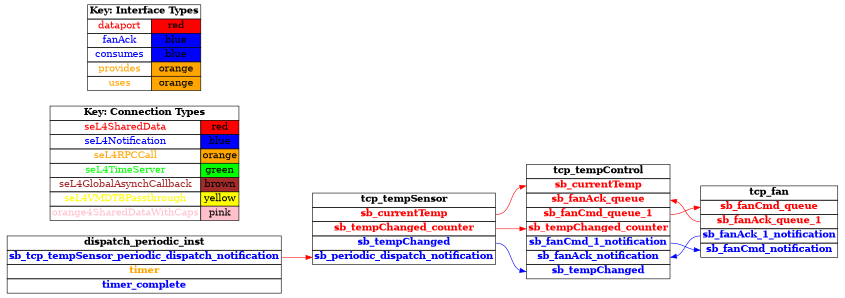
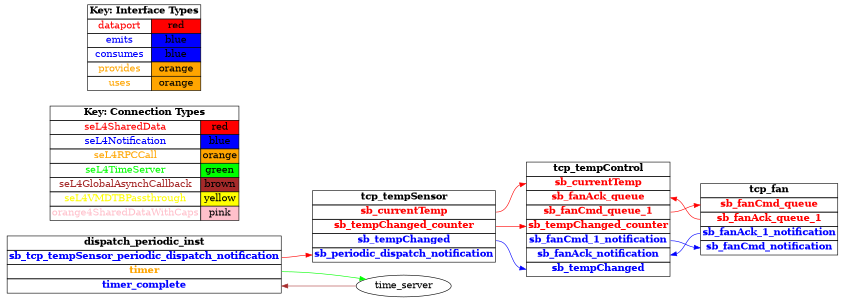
node "Key: Interface Types": text "fanAck" -> "emits"
node "time_server": added
